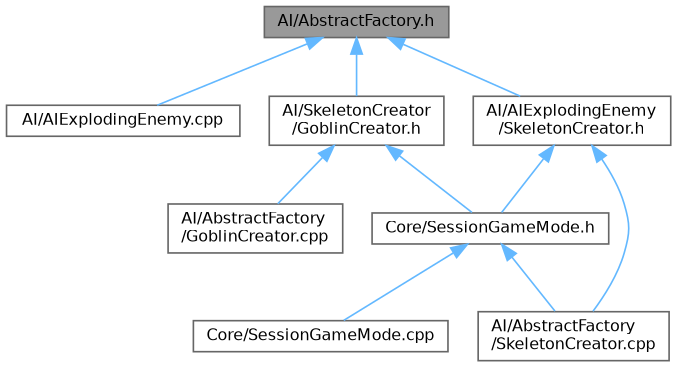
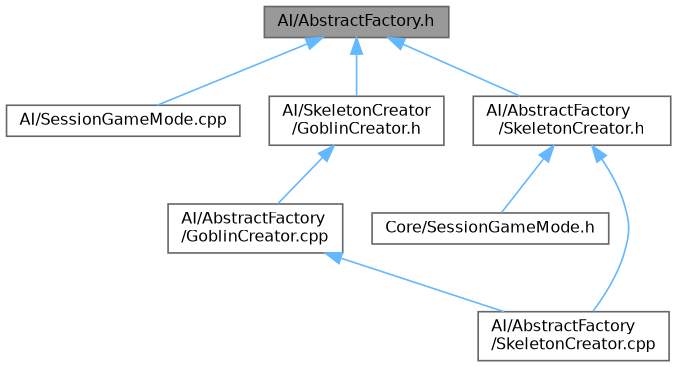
node "AI/AIExplodingEnemy.cpp": label "AI/AIExplodingEnemy.cpp" -> "AI/SessionGameMode.cpp"
node "AI/AIExplodingEnemy /SkeletonCreator.h": label "AI/AIExplodingEnemy /SkeletonCreator.h" -> "AI/AbstractFactory /SkeletonCreator.h"
edge "Core/SessionGameMode.h" -> "AI/SkeletonCreator /GoblinCreator.h": removed
edge "AI/AbstractFactory /SkeletonCreator.cpp" -> "Core/SessionGameMode.h": now "AI/AbstractFactory /SkeletonCreator.cpp" -> "AI/AbstractFactory /GoblinCreator.cpp"
node "Core/SessionGameMode.cpp": removed
